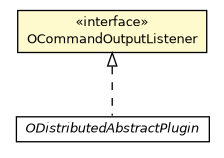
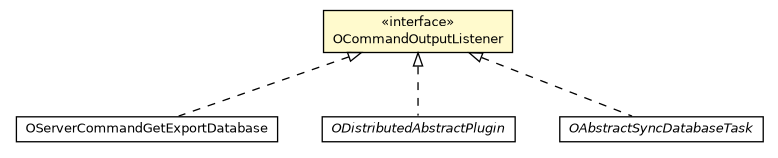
node "OServerCommandGetExportDatabase": added
node "OAbstractSyncDatabaseTask": added
